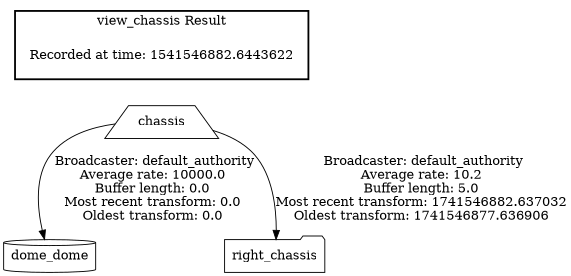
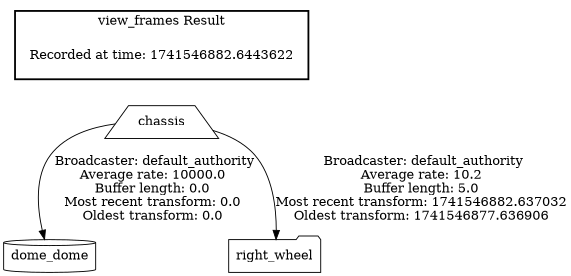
cluster "view_chassis Result": label "view_chassis Result" -> "view_frames Result"
node "Recorded at time: 1541546882.6443622": label "Recorded at time: 1541546882.6443622" -> "Recorded at time: 1741546882.6443622"
node "right_chassis": label "right_chassis" -> "right_wheel"
